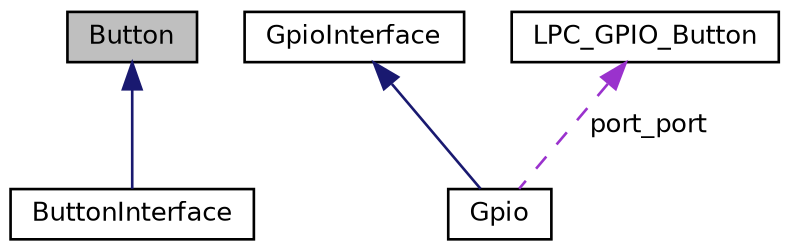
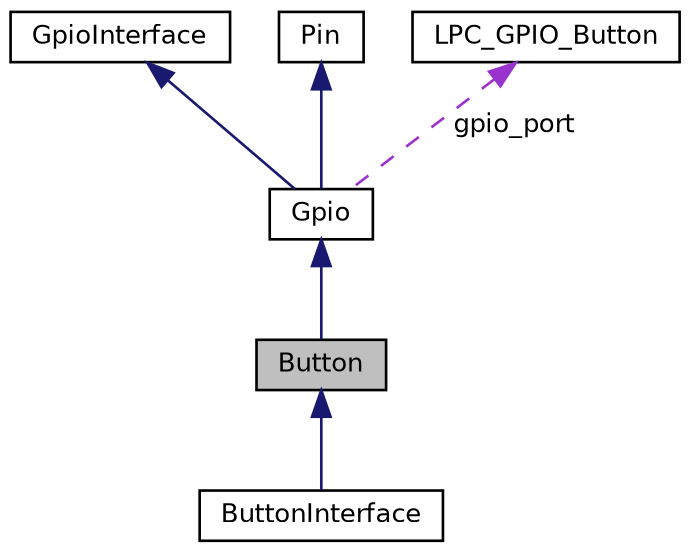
node "Pin": added
edge "Gpio" -> "LPC_GPIO_Button": label " port_port" -> " gpio_port"
edge "Button" -> "Gpio": added
